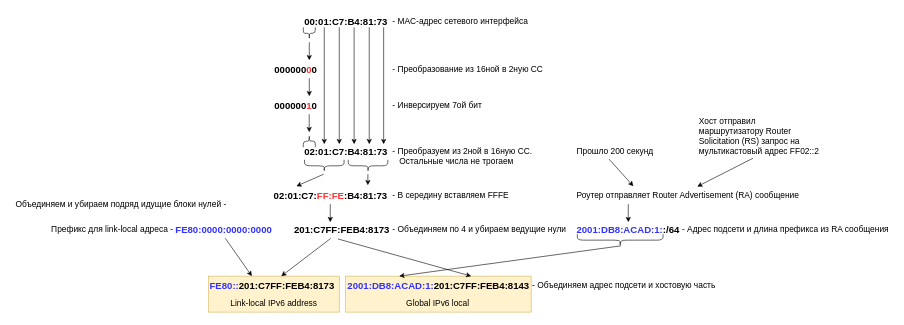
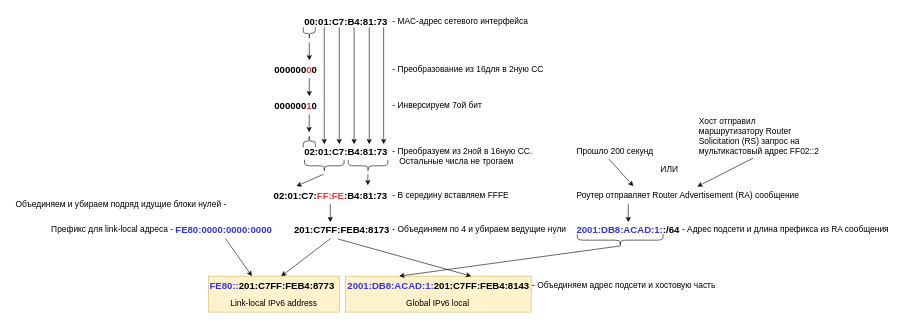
node "- Преобразование из 16ной в 2ную СС": label "- Преобразование из 16ной в 2ную СС" -> "- Преобразование из 16для в 2ную СС"
node "ИЛИ": added
node "FE80::201:C7FF:FEB4:8173": label "FE80::201:C7FF:FEB4:8173" -> "FE80::201:C7FF:FEB4:8773"
